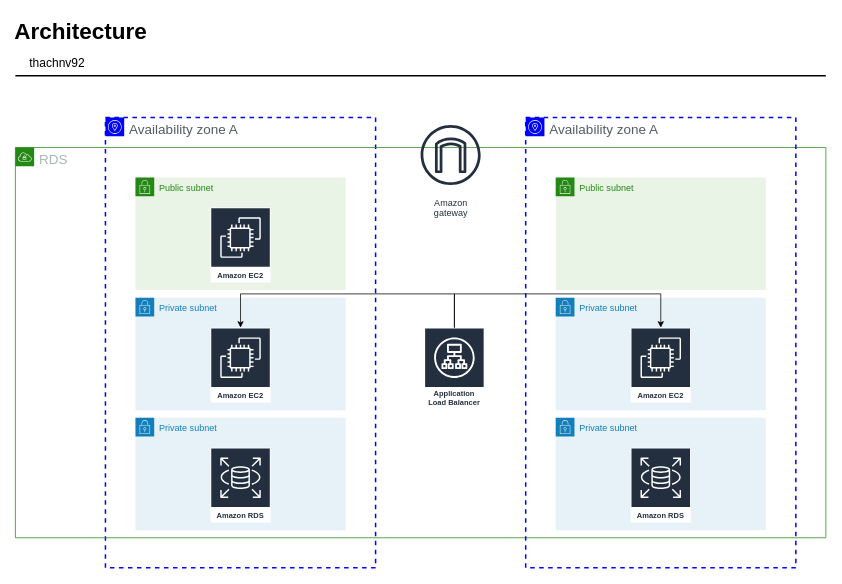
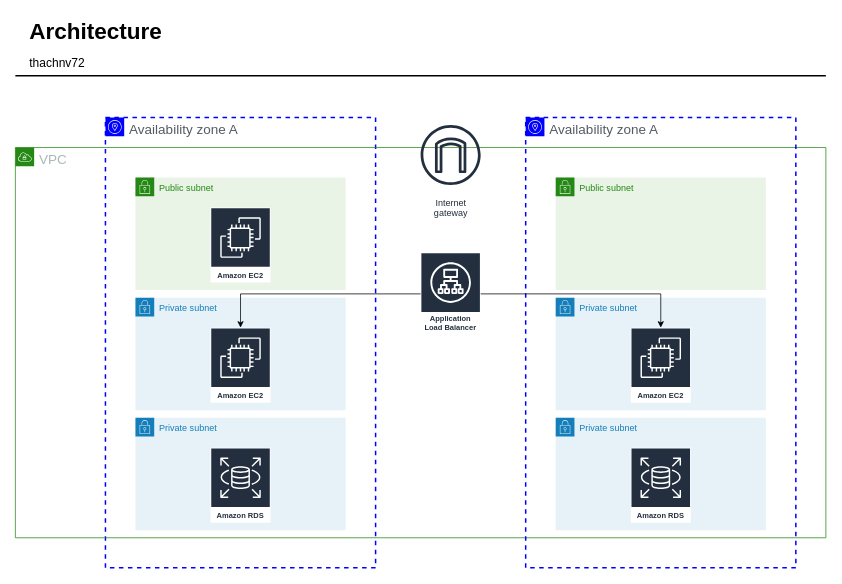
node "Architecture": moved (84, 31) -> (99, 31)
node "thachnv92": label "thachnv92" -> "thachnv72"
node "RDS": label "RDS" -> "VPC"
node "Amazon gateway": label "Amazon gateway" -> "Internet gateway"
node "Application Load Balancer": moved (454, 369) -> (450, 294)
